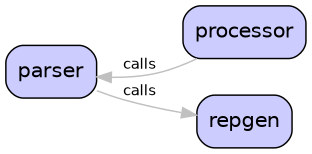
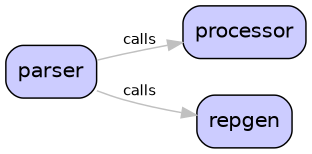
edge "processor" -> "parser": reversed
